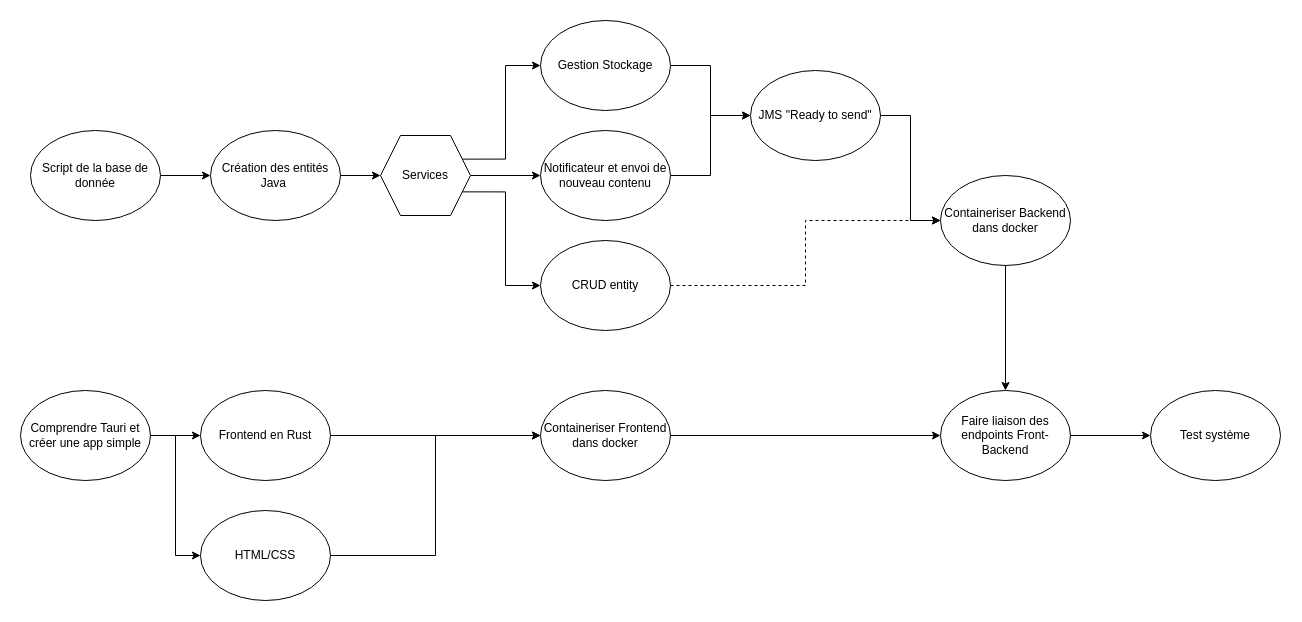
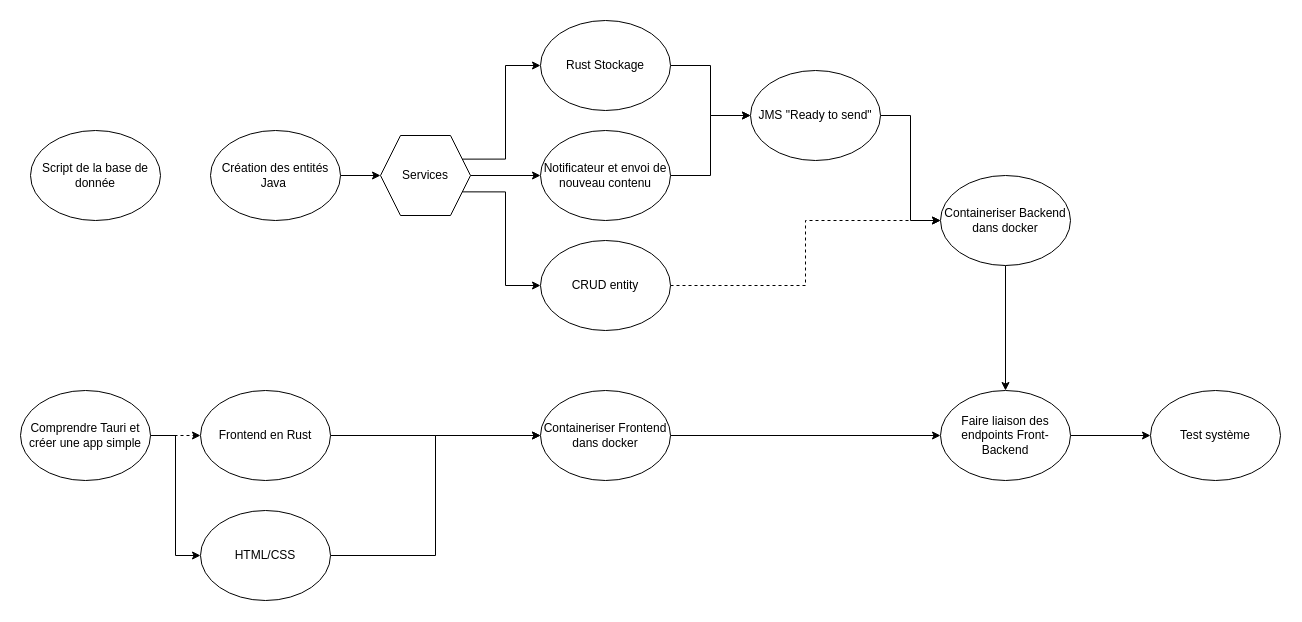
node "Gestion Stockage": label "Gestion Stockage" -> "Rust Stockage"
edge "Script de la base de donnée" -> "Création des entités Java": removed
edge "Comprendre Tauri et créer une app simple" -> "Frontend en Rust": style solid -> dashed
